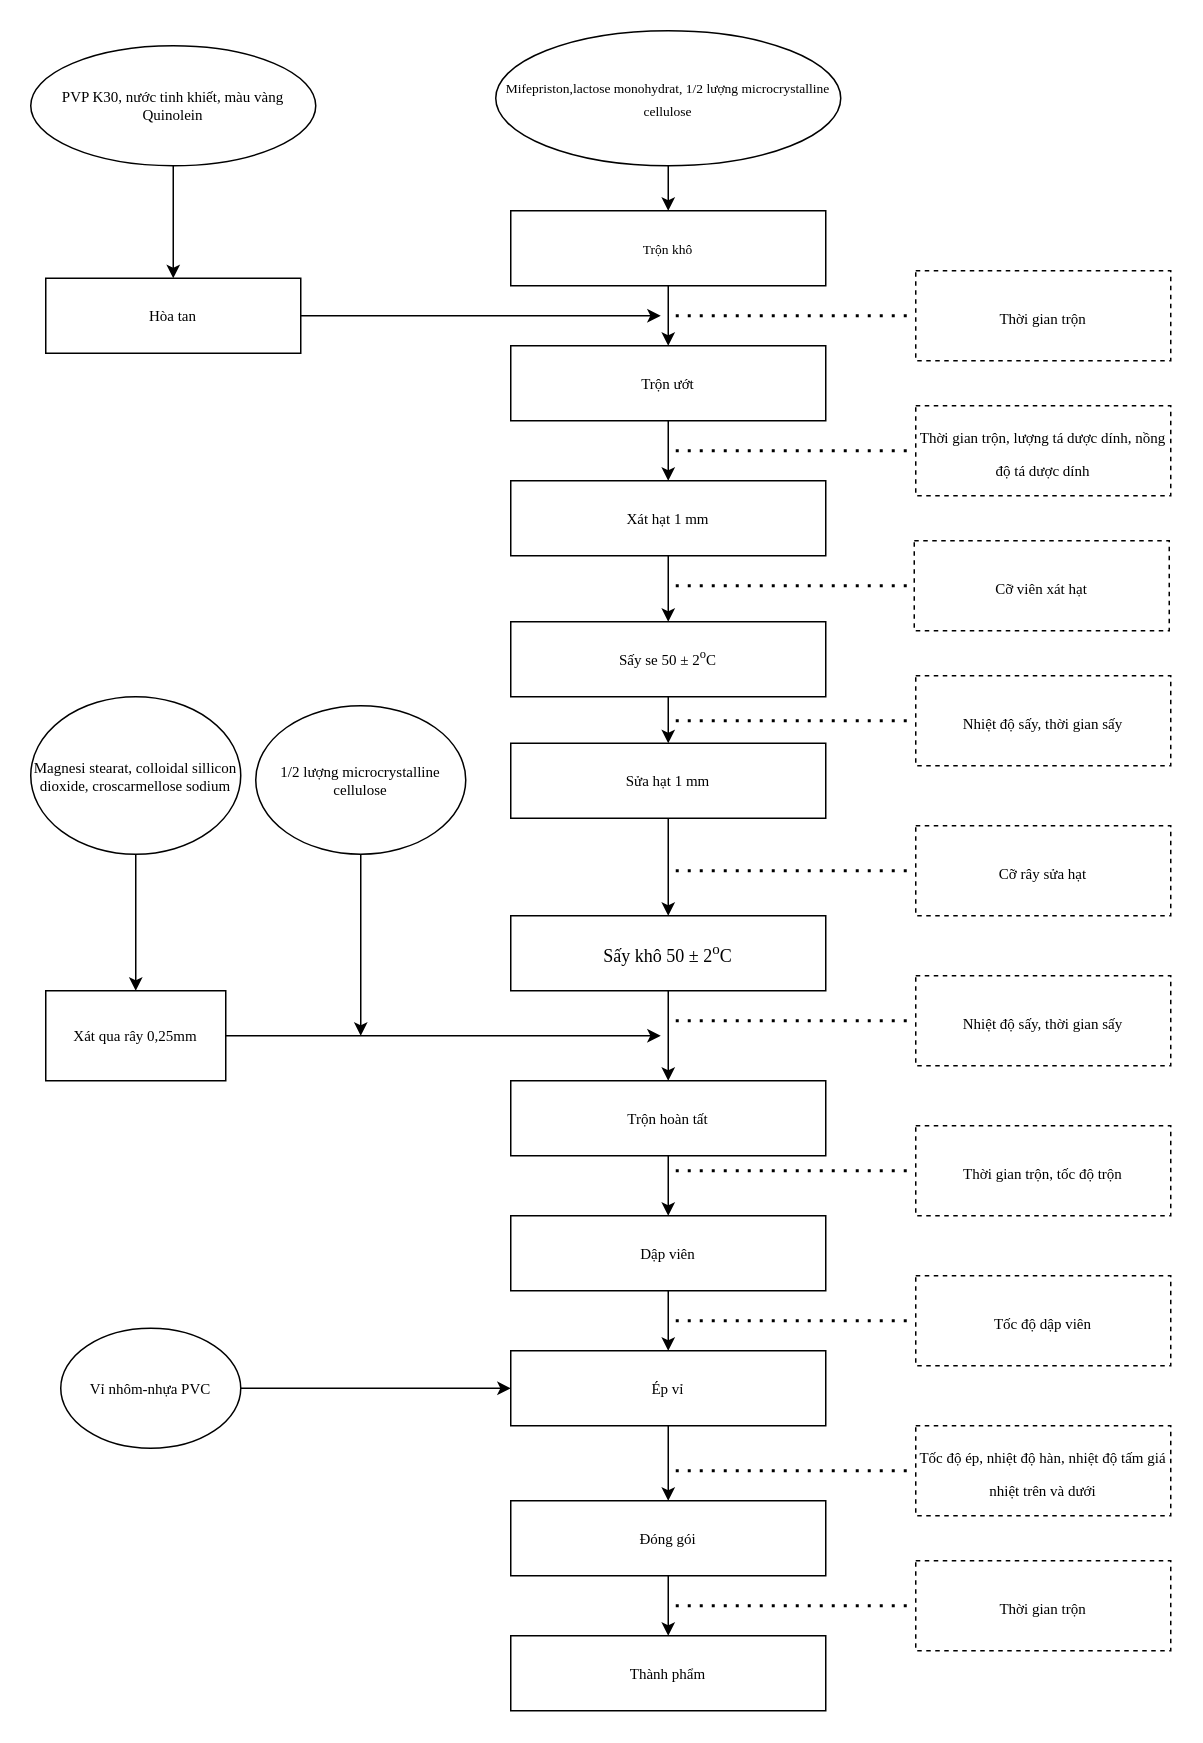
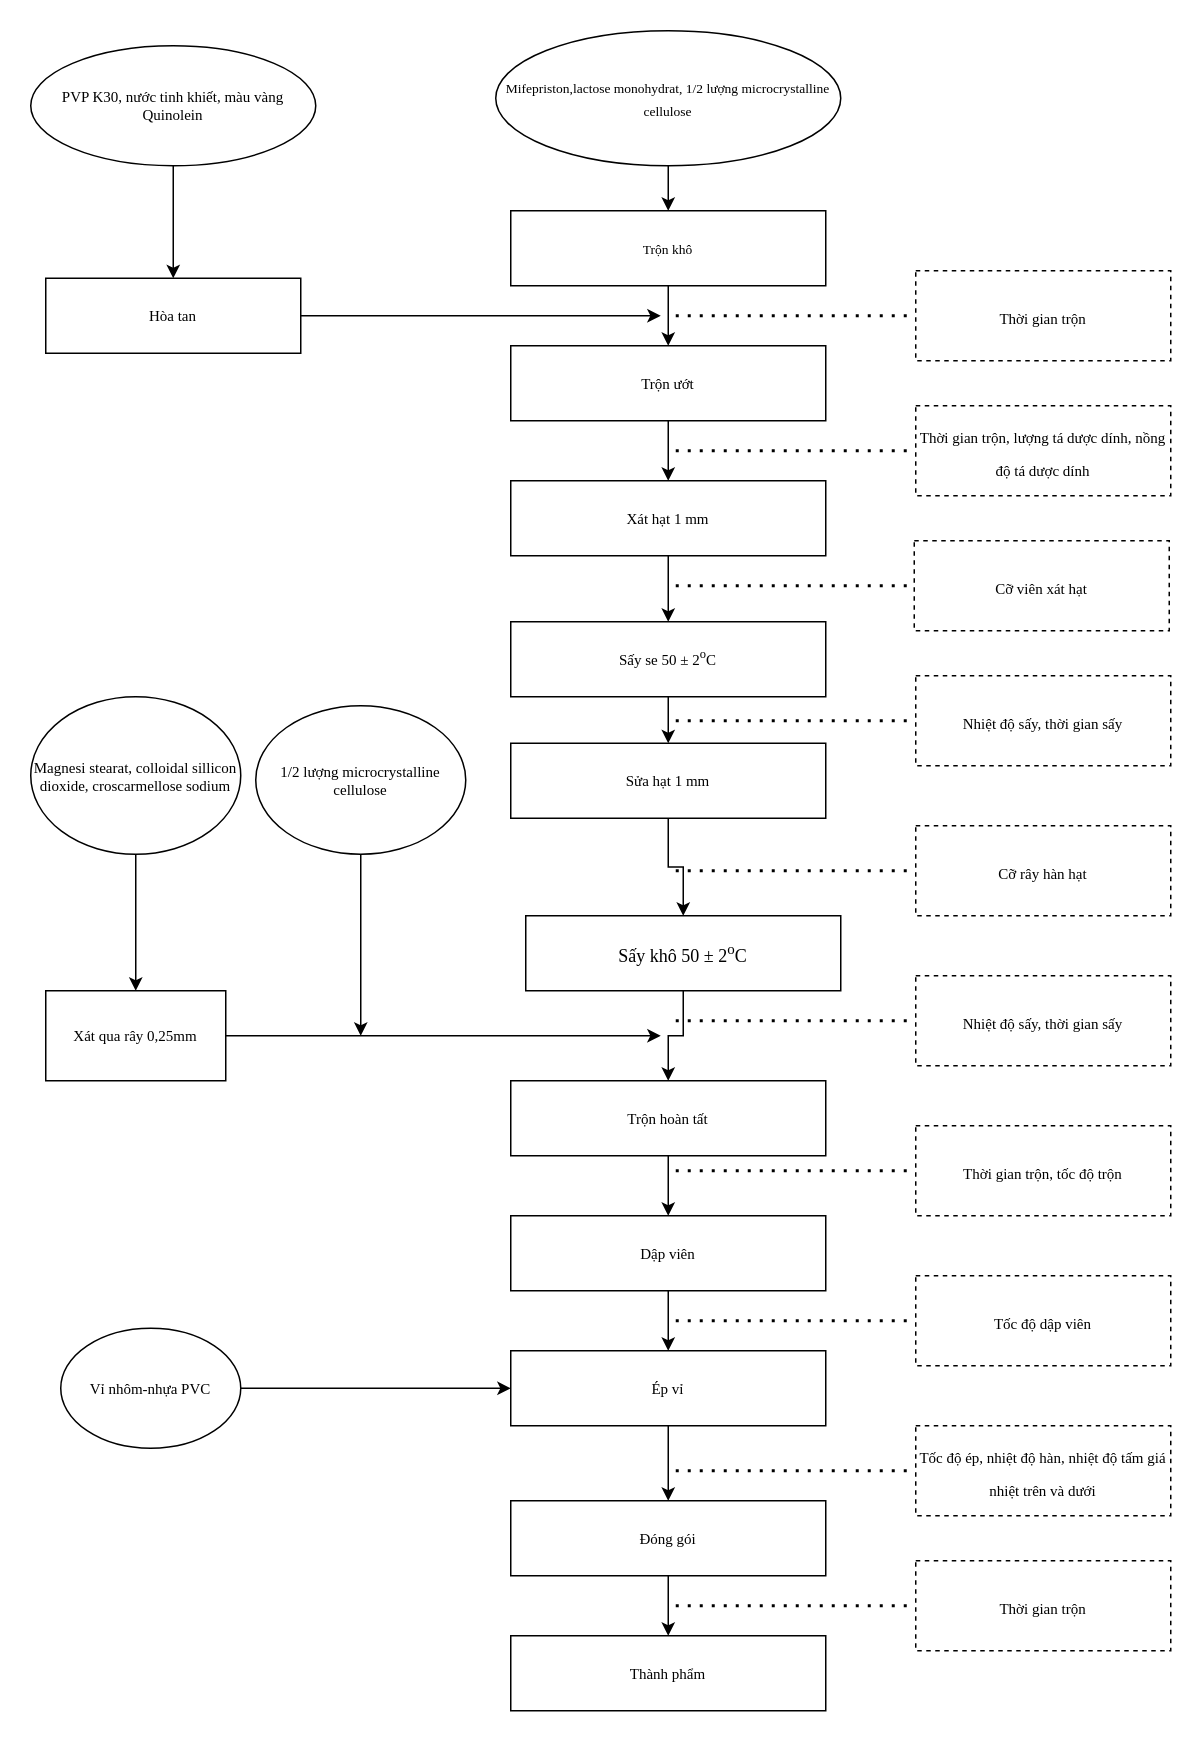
node "Cỡ rây sửa hạt": label "Cỡ rây sửa hạt" -> "Cỡ rây hàn hạt"
node "Sấy khô 50 ± 2oC": moved (668, 953) -> (683, 953)
